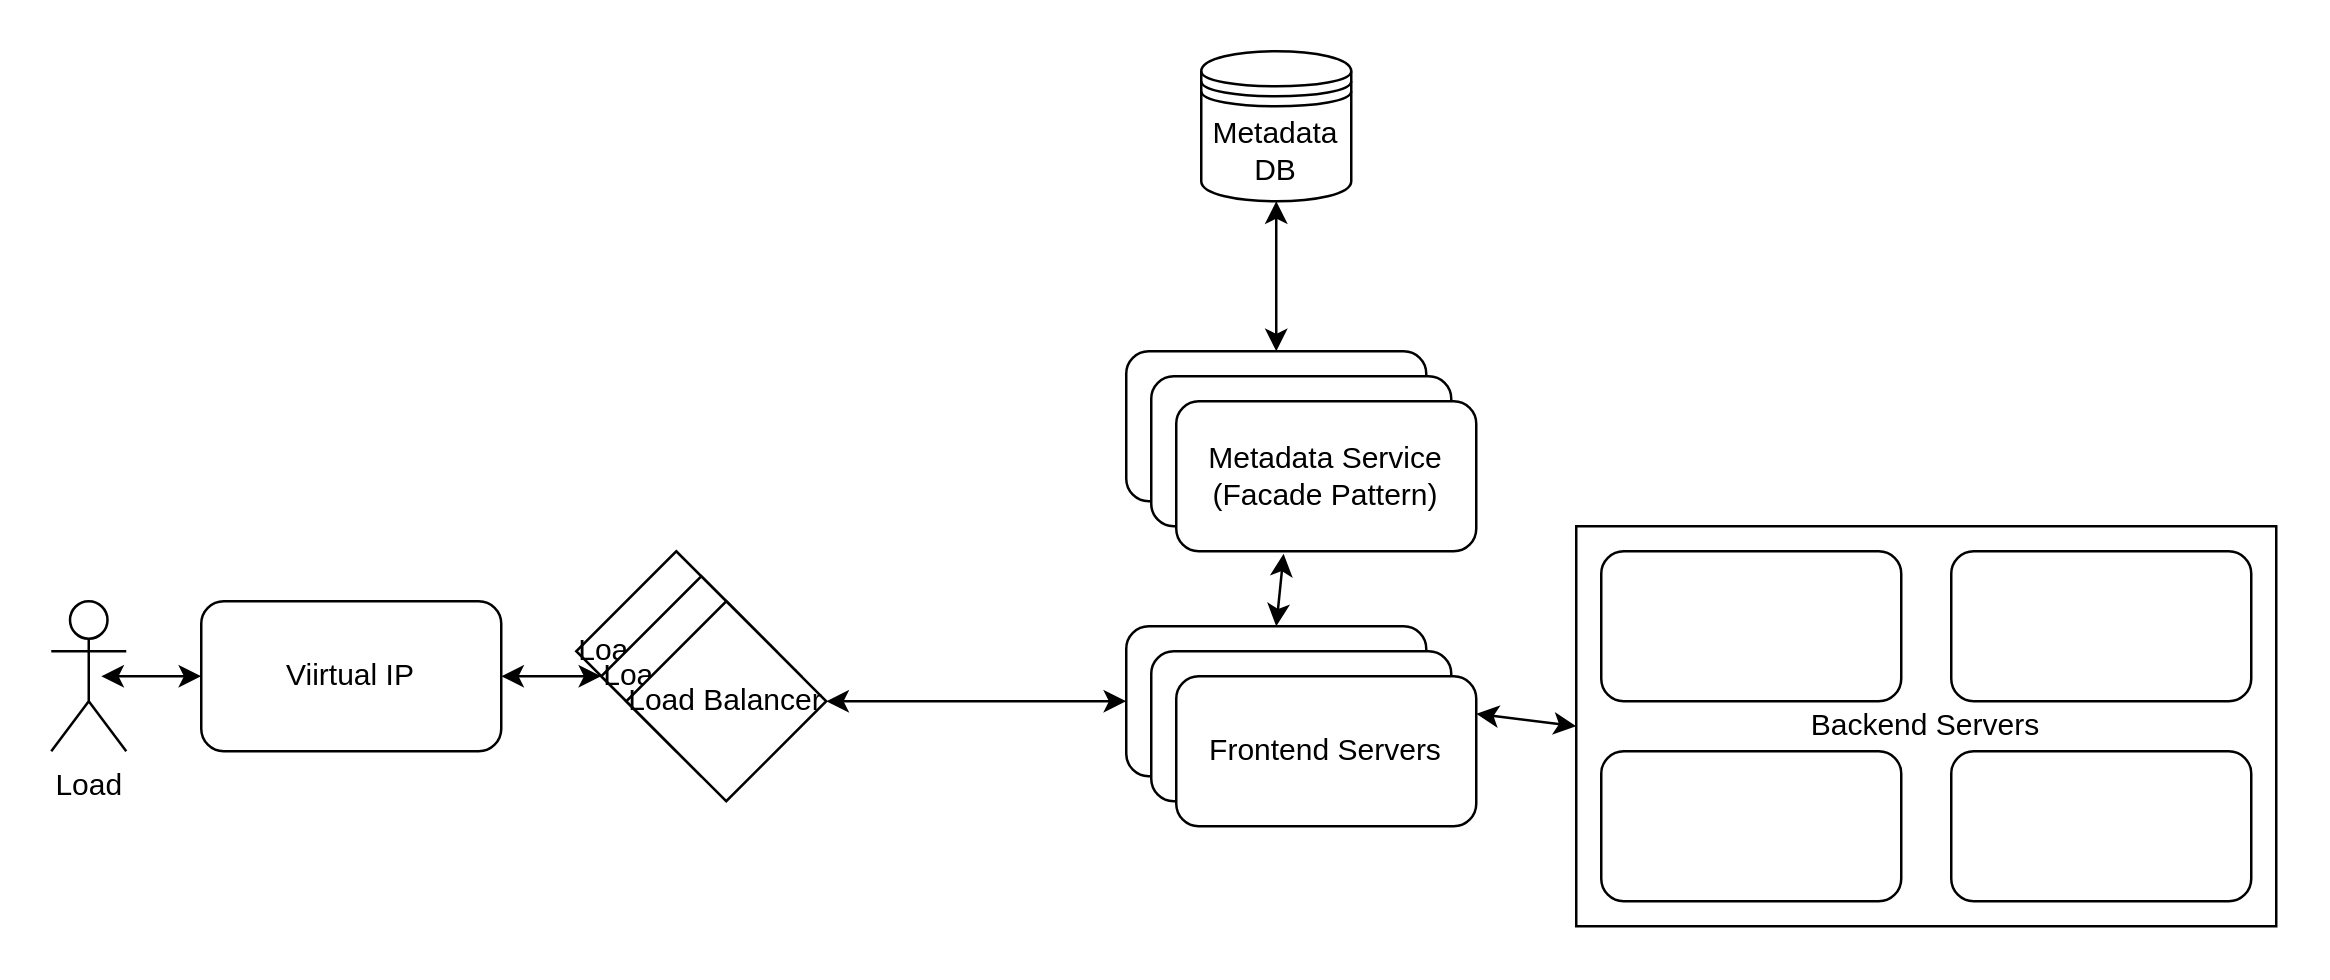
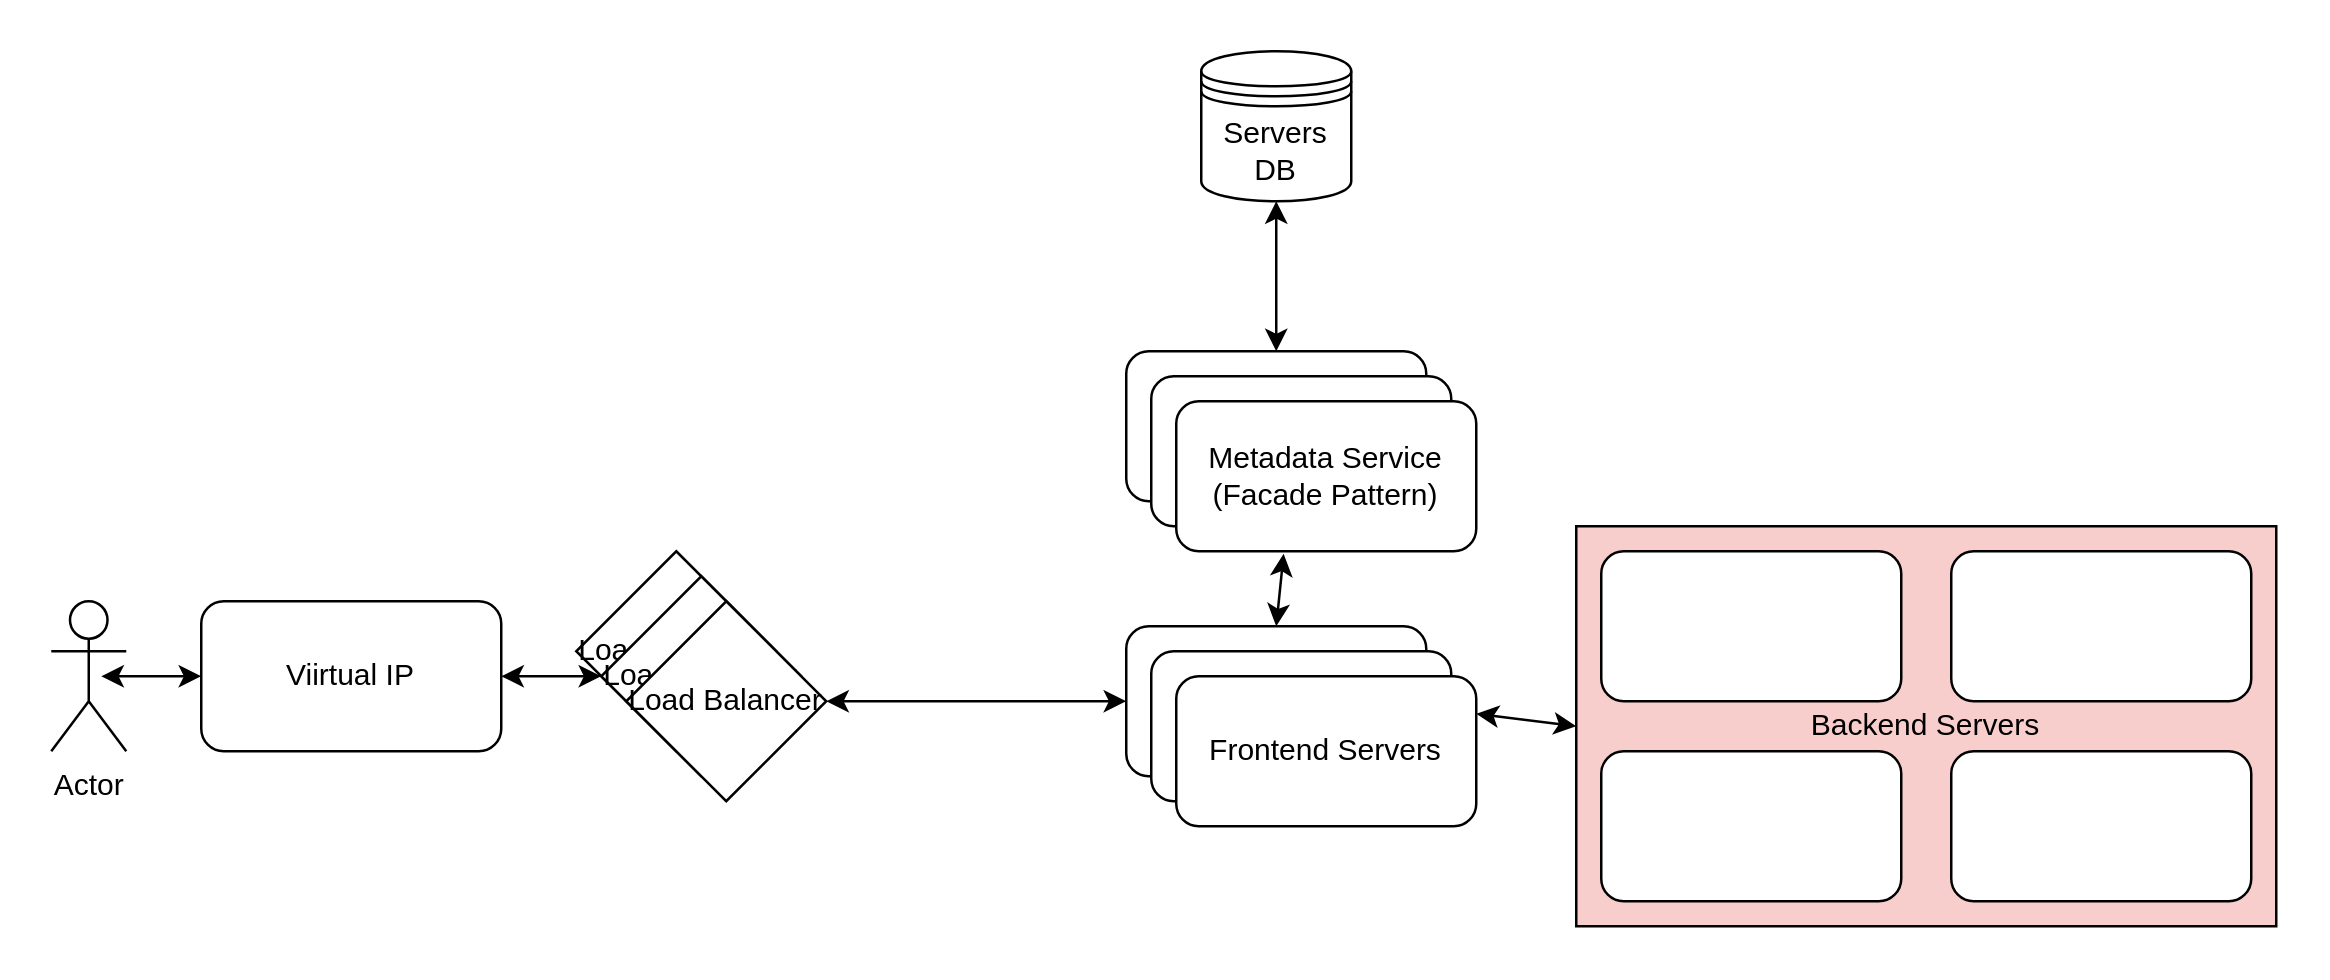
node "Metadata DB": label "Metadata DB" -> "Servers DB"
node "Backend Servers": fillcolor #ffffff -> #f8cecc
node "Load": label "Load" -> "Actor"
